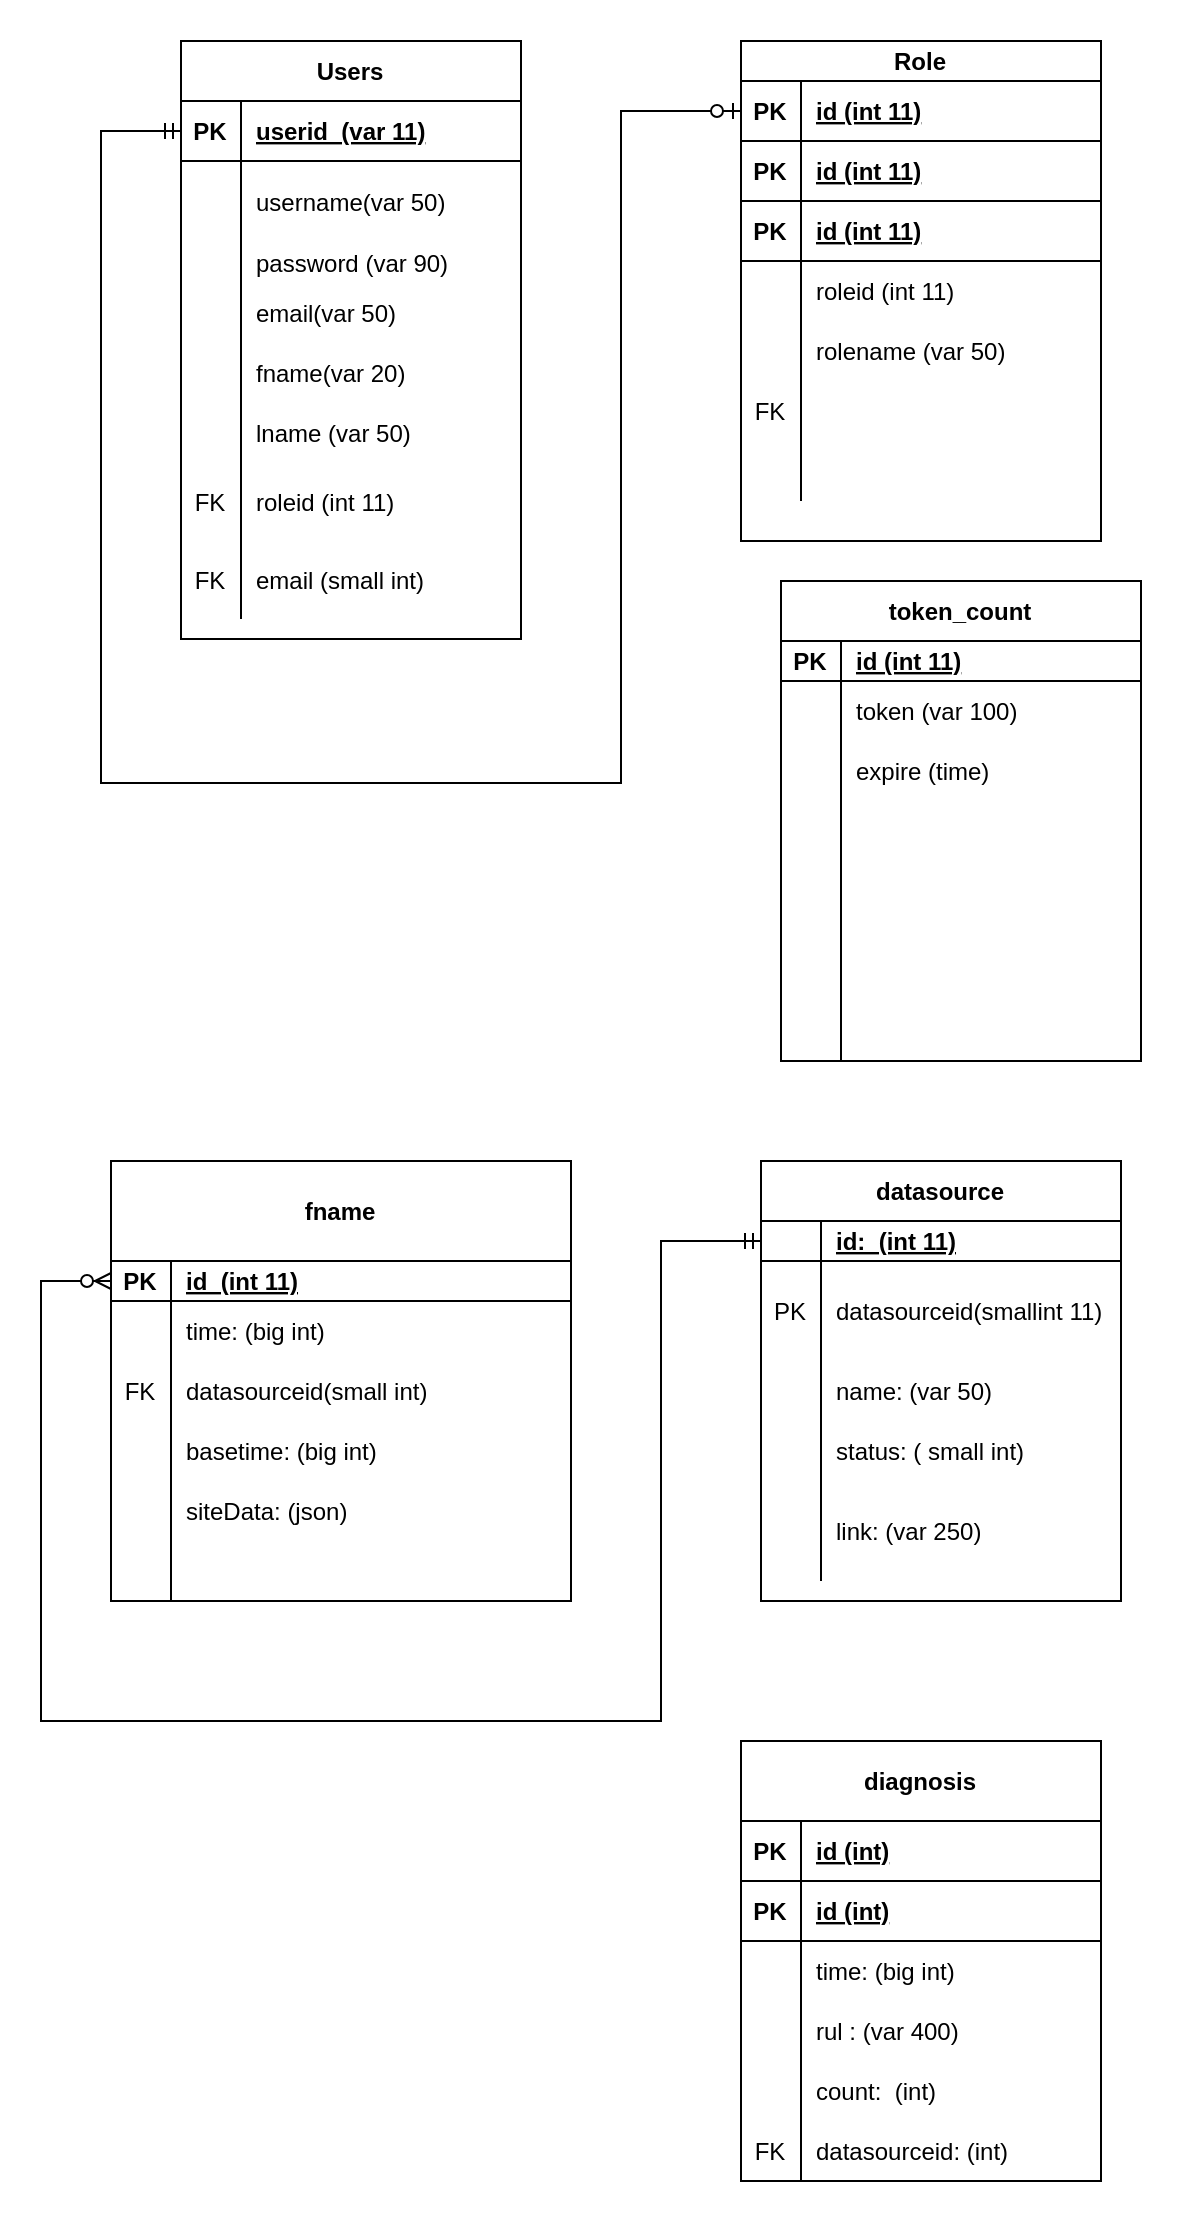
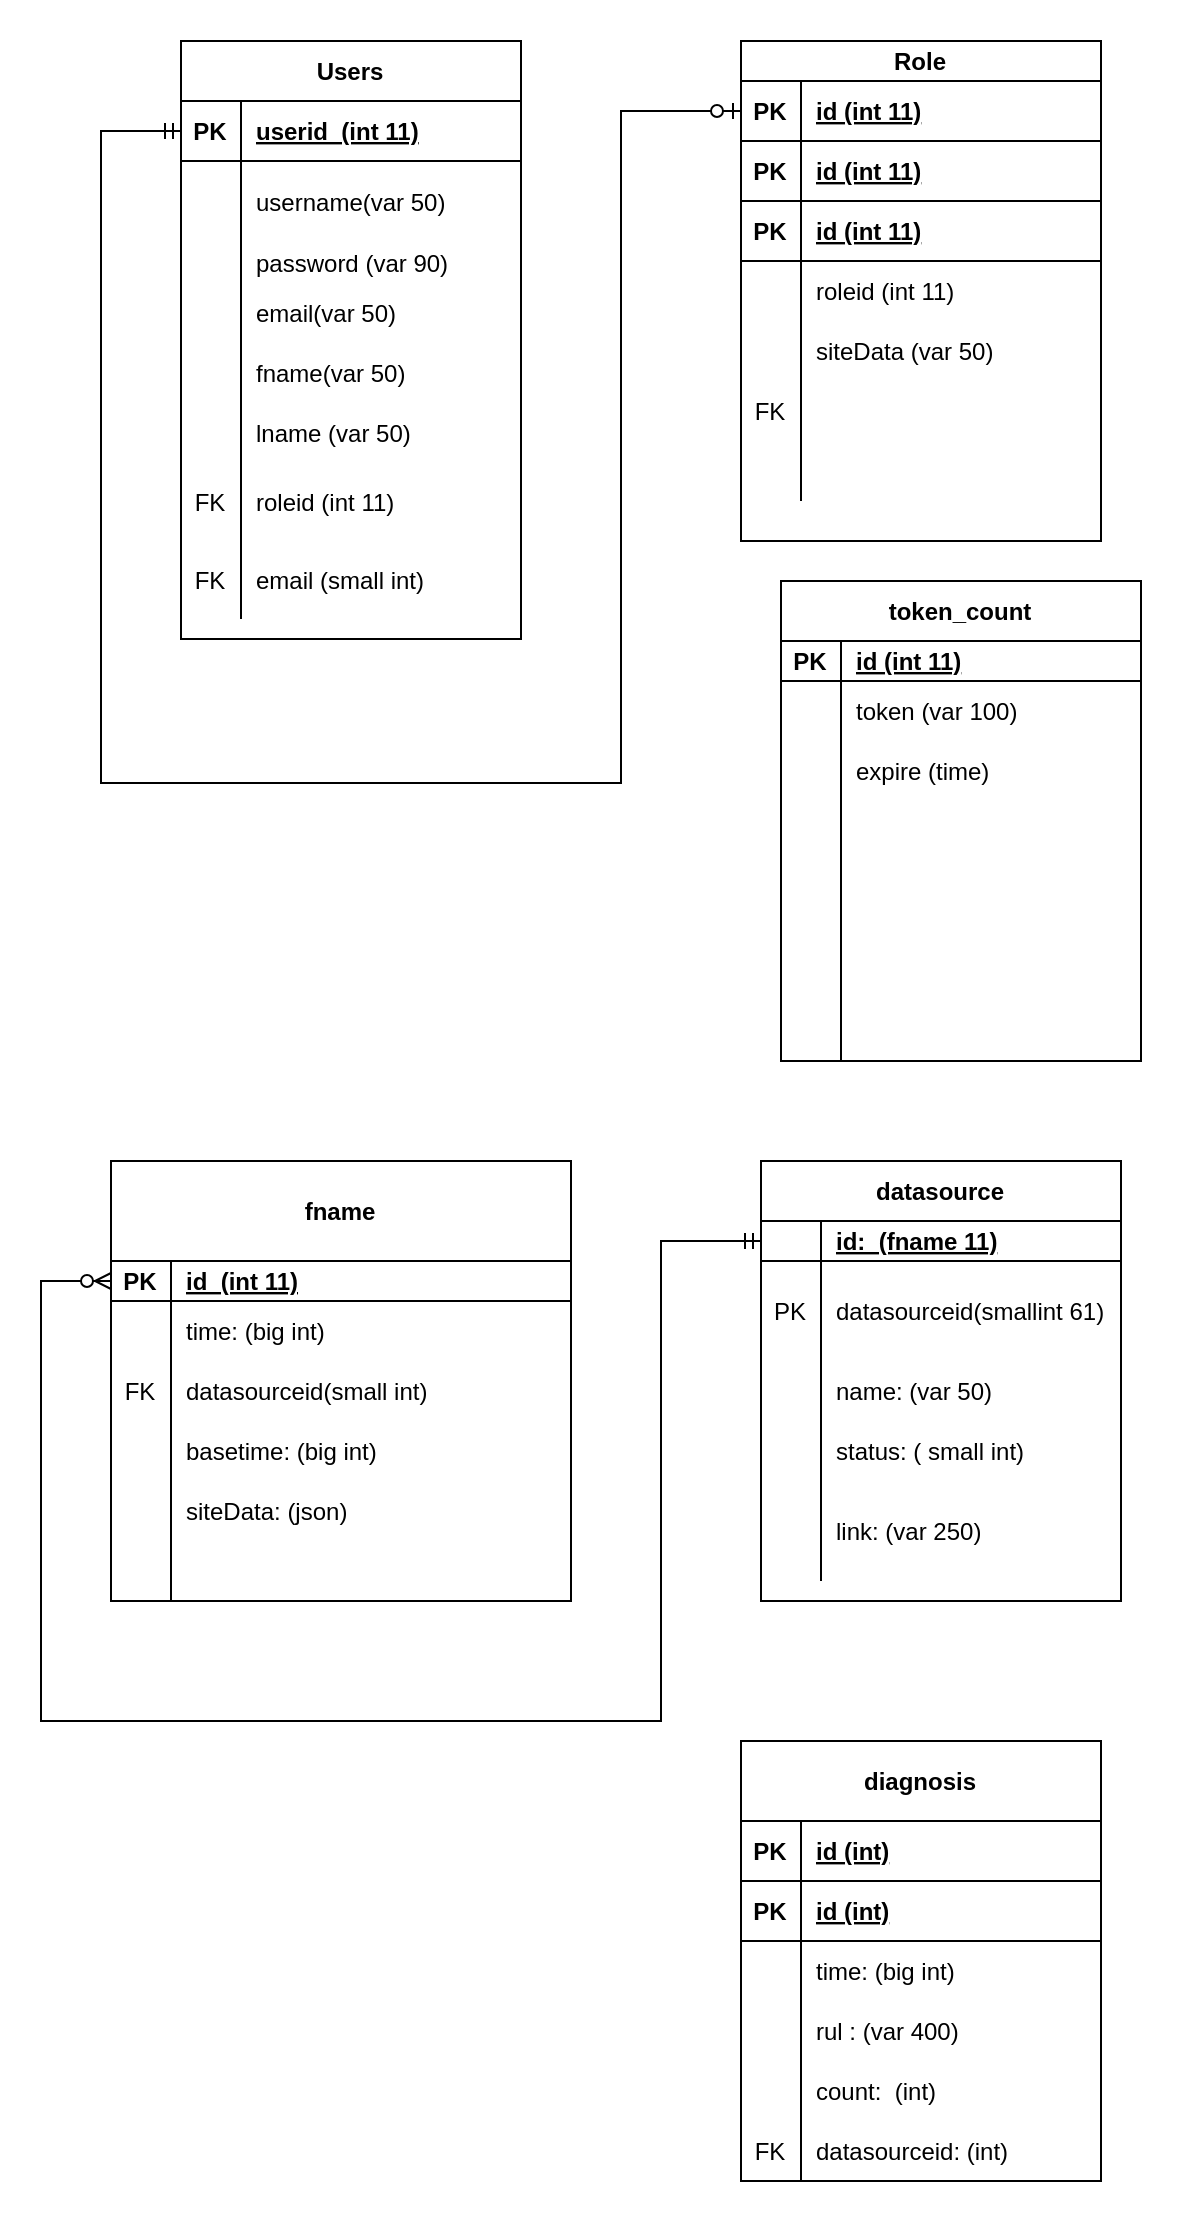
node "userid (var 11)": label "userid (var 11)" -> "userid (int 11)"
node "rolename (var 50)": label "rolename (var 50)" -> "siteData (var 50)"
node "fname(var 20)": label "fname(var 20)" -> "fname(var 50)"
node "id: (int 11)": label "id: (int 11)" -> "id: (fname 11)"
node "datasourceid(smallint 11)": label "datasourceid(smallint 11)" -> "datasourceid(smallint 61)"
